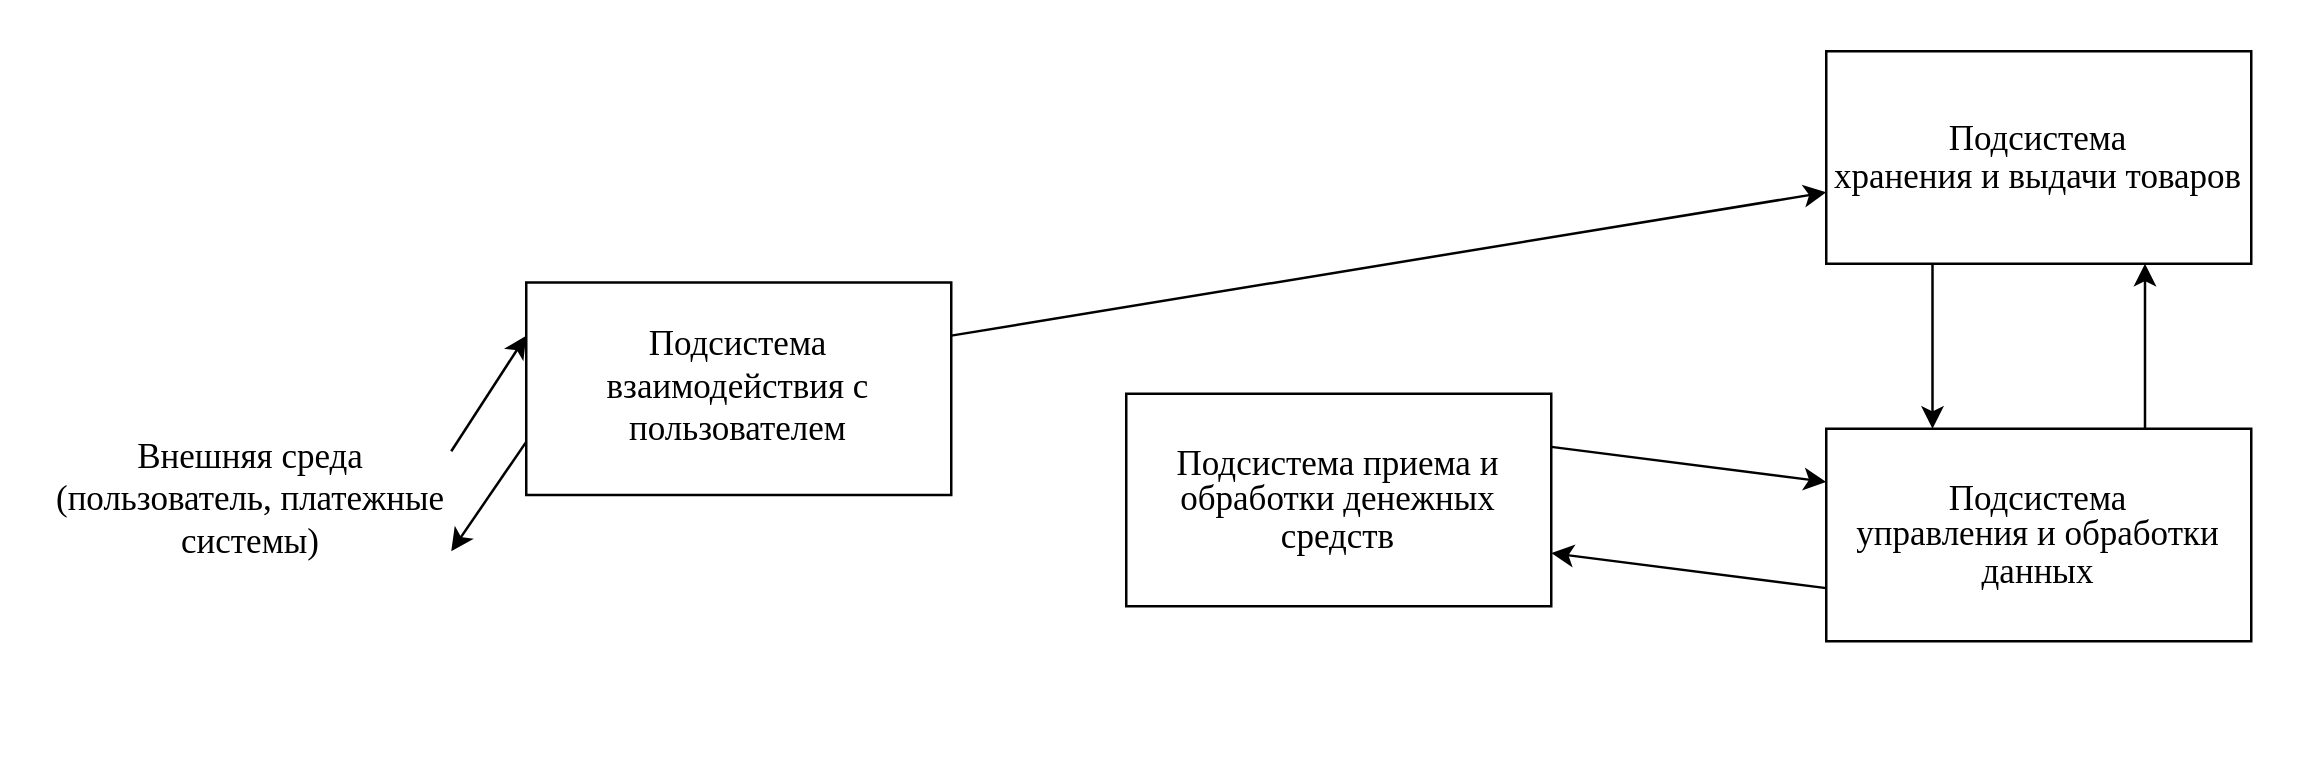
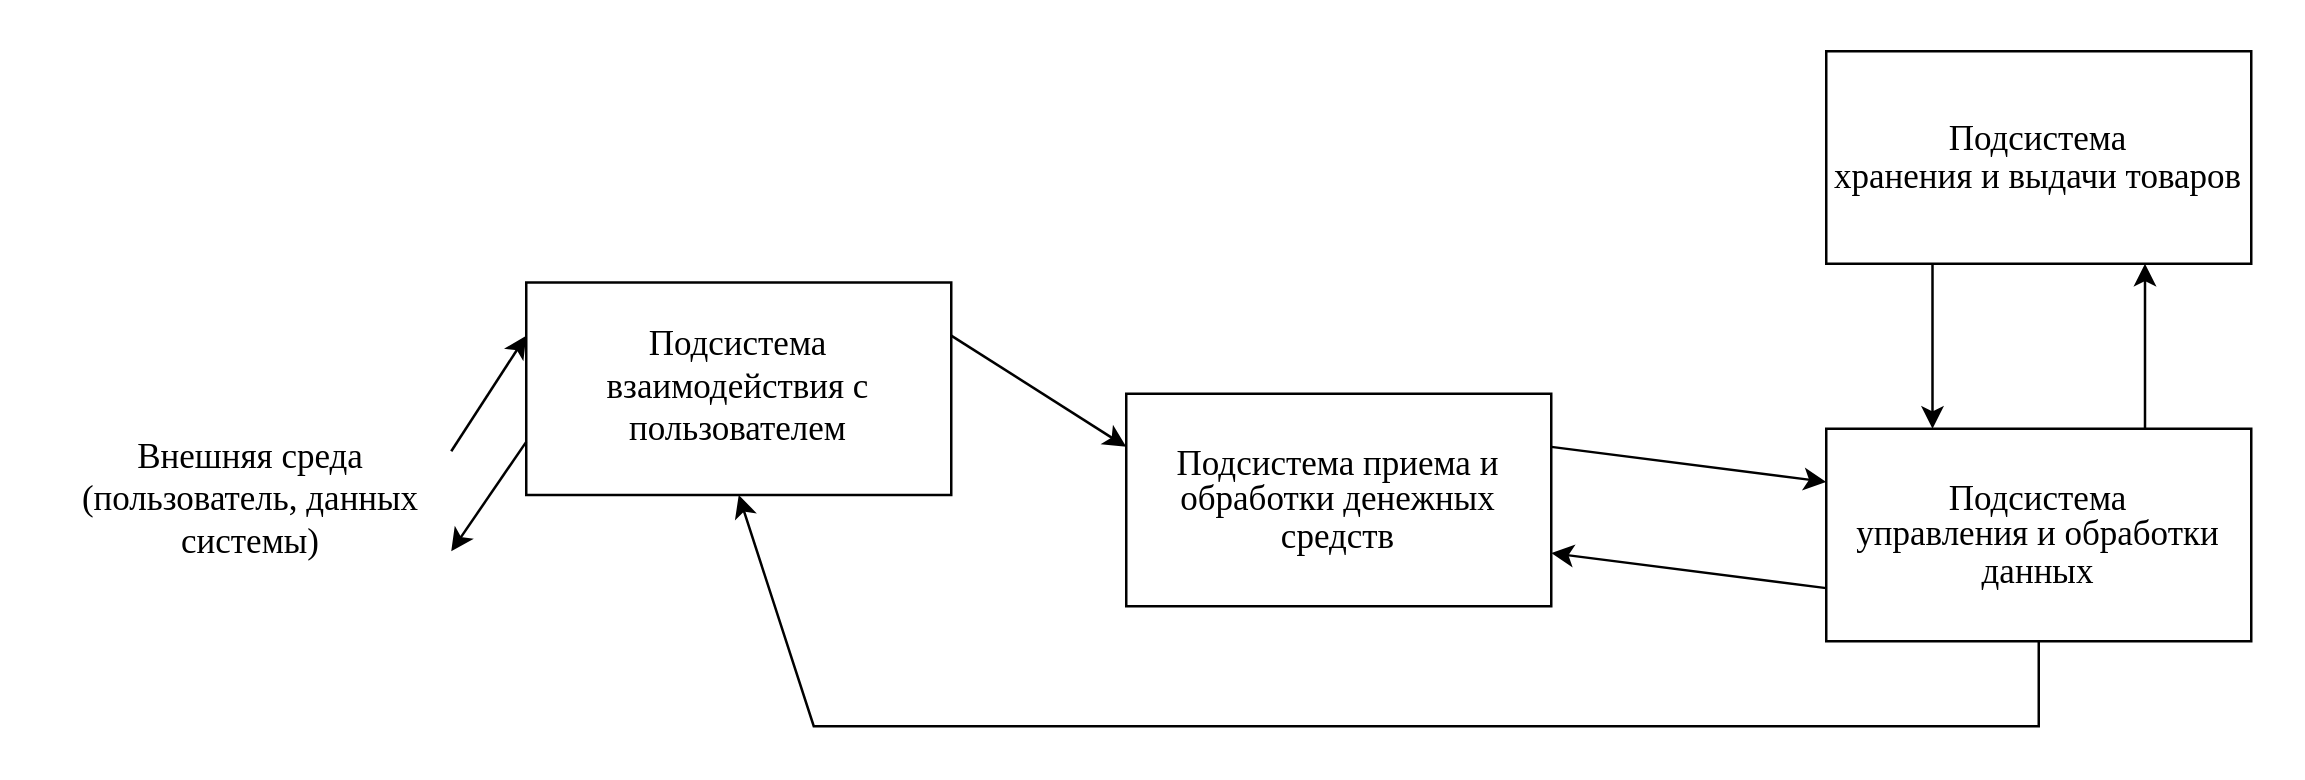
edge "Подсистема взаимодействия с пользователем" -> "Подсистема хранения и выдачи товаров": now "Подсистема взаимодействия с пользователем" -> "Подсистема приема и обработки денежных средств"
node "Внешняя среда (пользователь, платежные системы)": label "Внешняя среда (пользователь, платежные системы)" -> "Внешняя среда (пользователь, данных системы)"
edge "Подсистема управления и обработки данных" -> "Подсистема взаимодействия с пользователем": added
